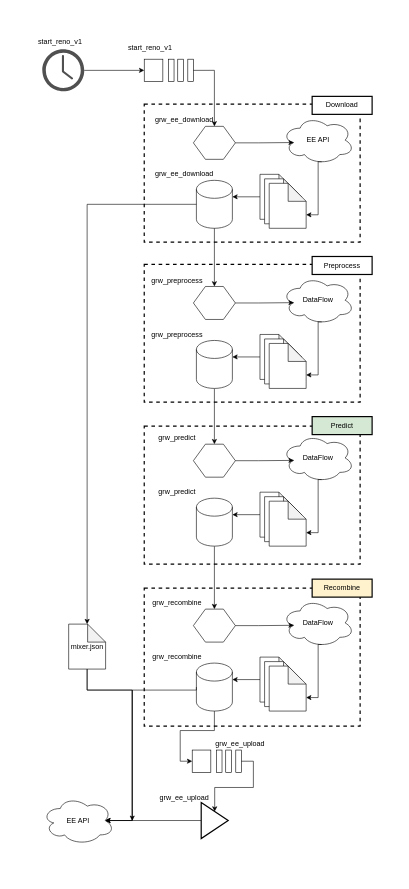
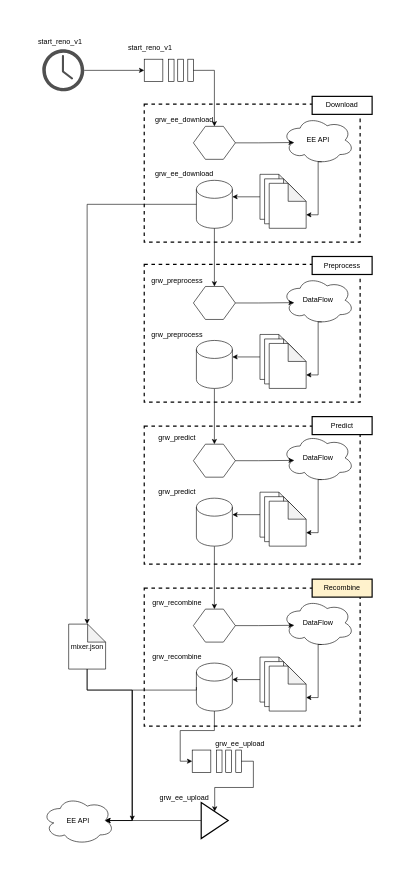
node "Predict": fillcolor #d5e8d4 -> #ffffff
